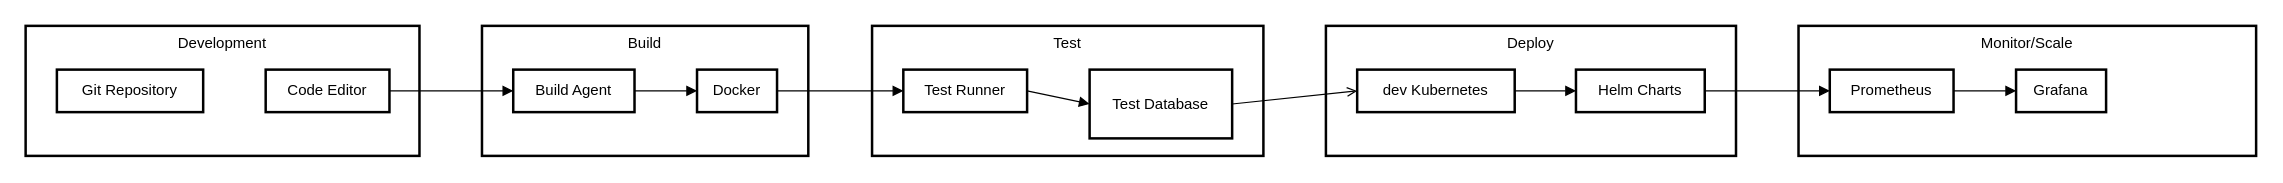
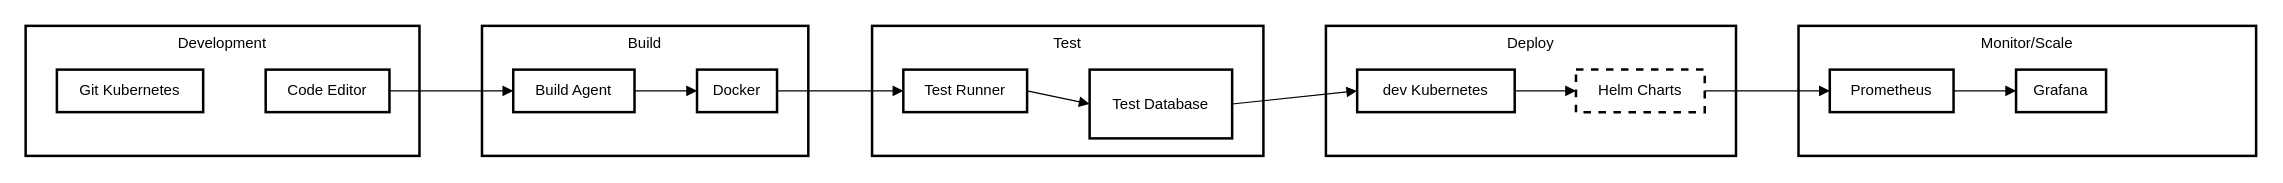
node "Git Repository": label "Git Repository" -> "Git Kubernetes"
node "Helm Charts": style solid -> dashed
edge "Test Database" -> "dev Kubernetes": arrowhead open -> block
